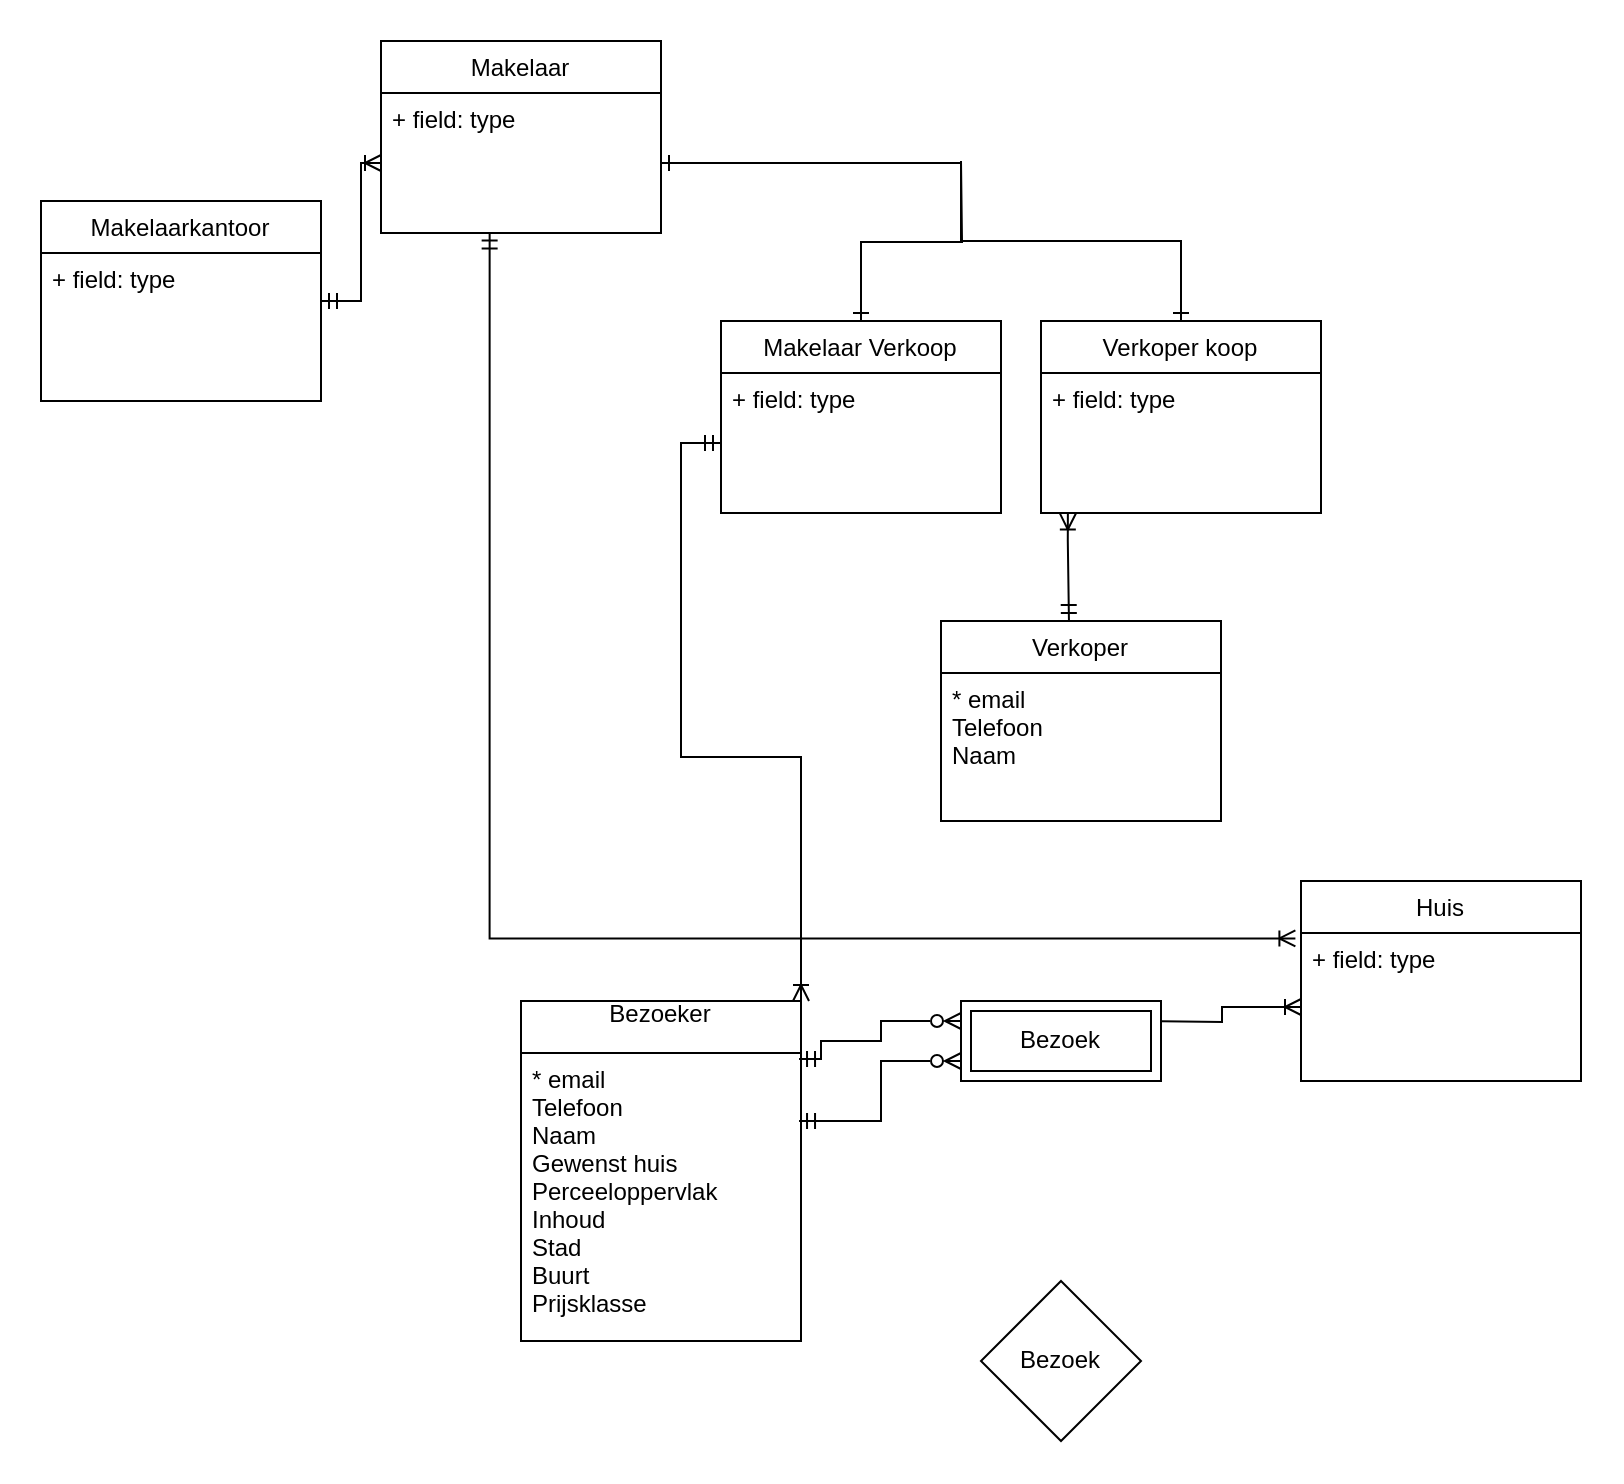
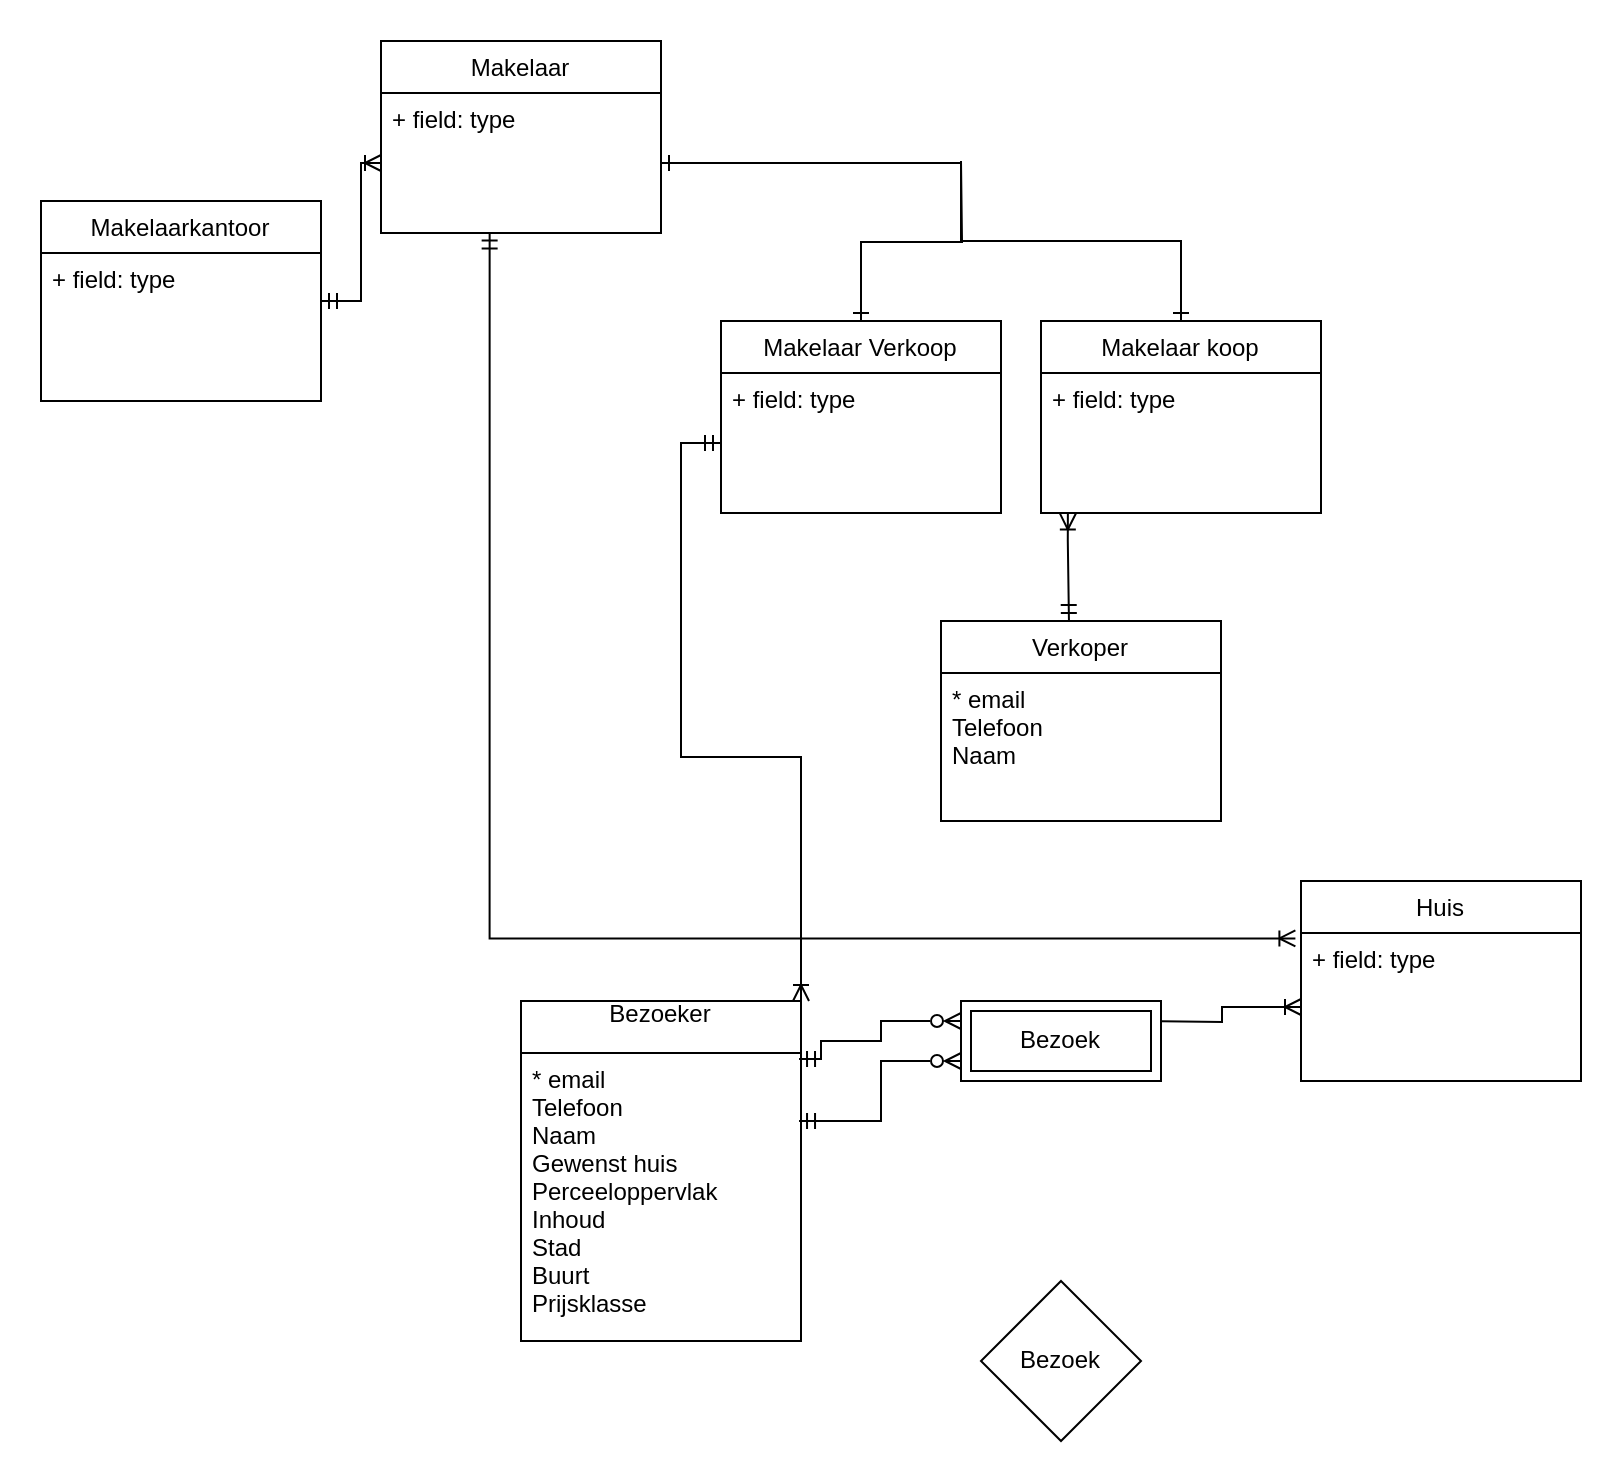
node "Verkoper koop": label "Verkoper koop" -> "Makelaar koop"
